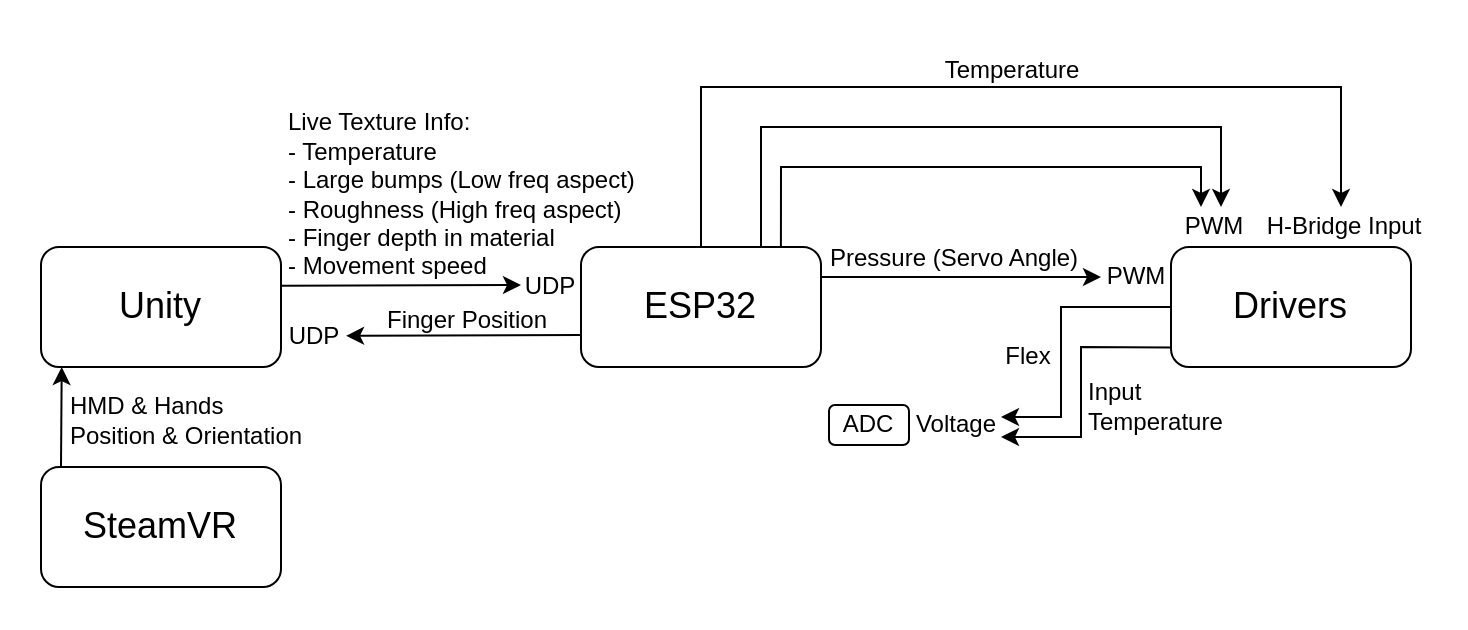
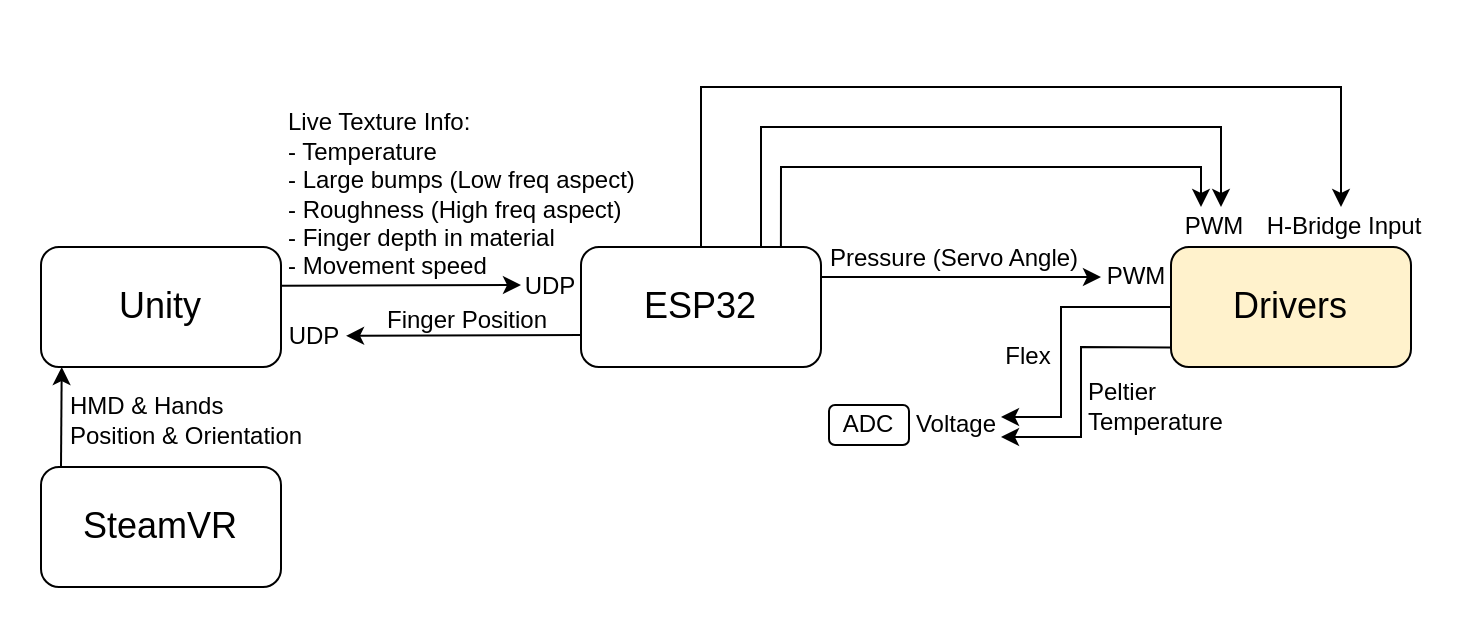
node "Temperature": removed
node "Drivers": fillcolor #ffffff -> #fff2cc
node "Input Temperature": label "Input Temperature" -> "Peltier Temperature"
